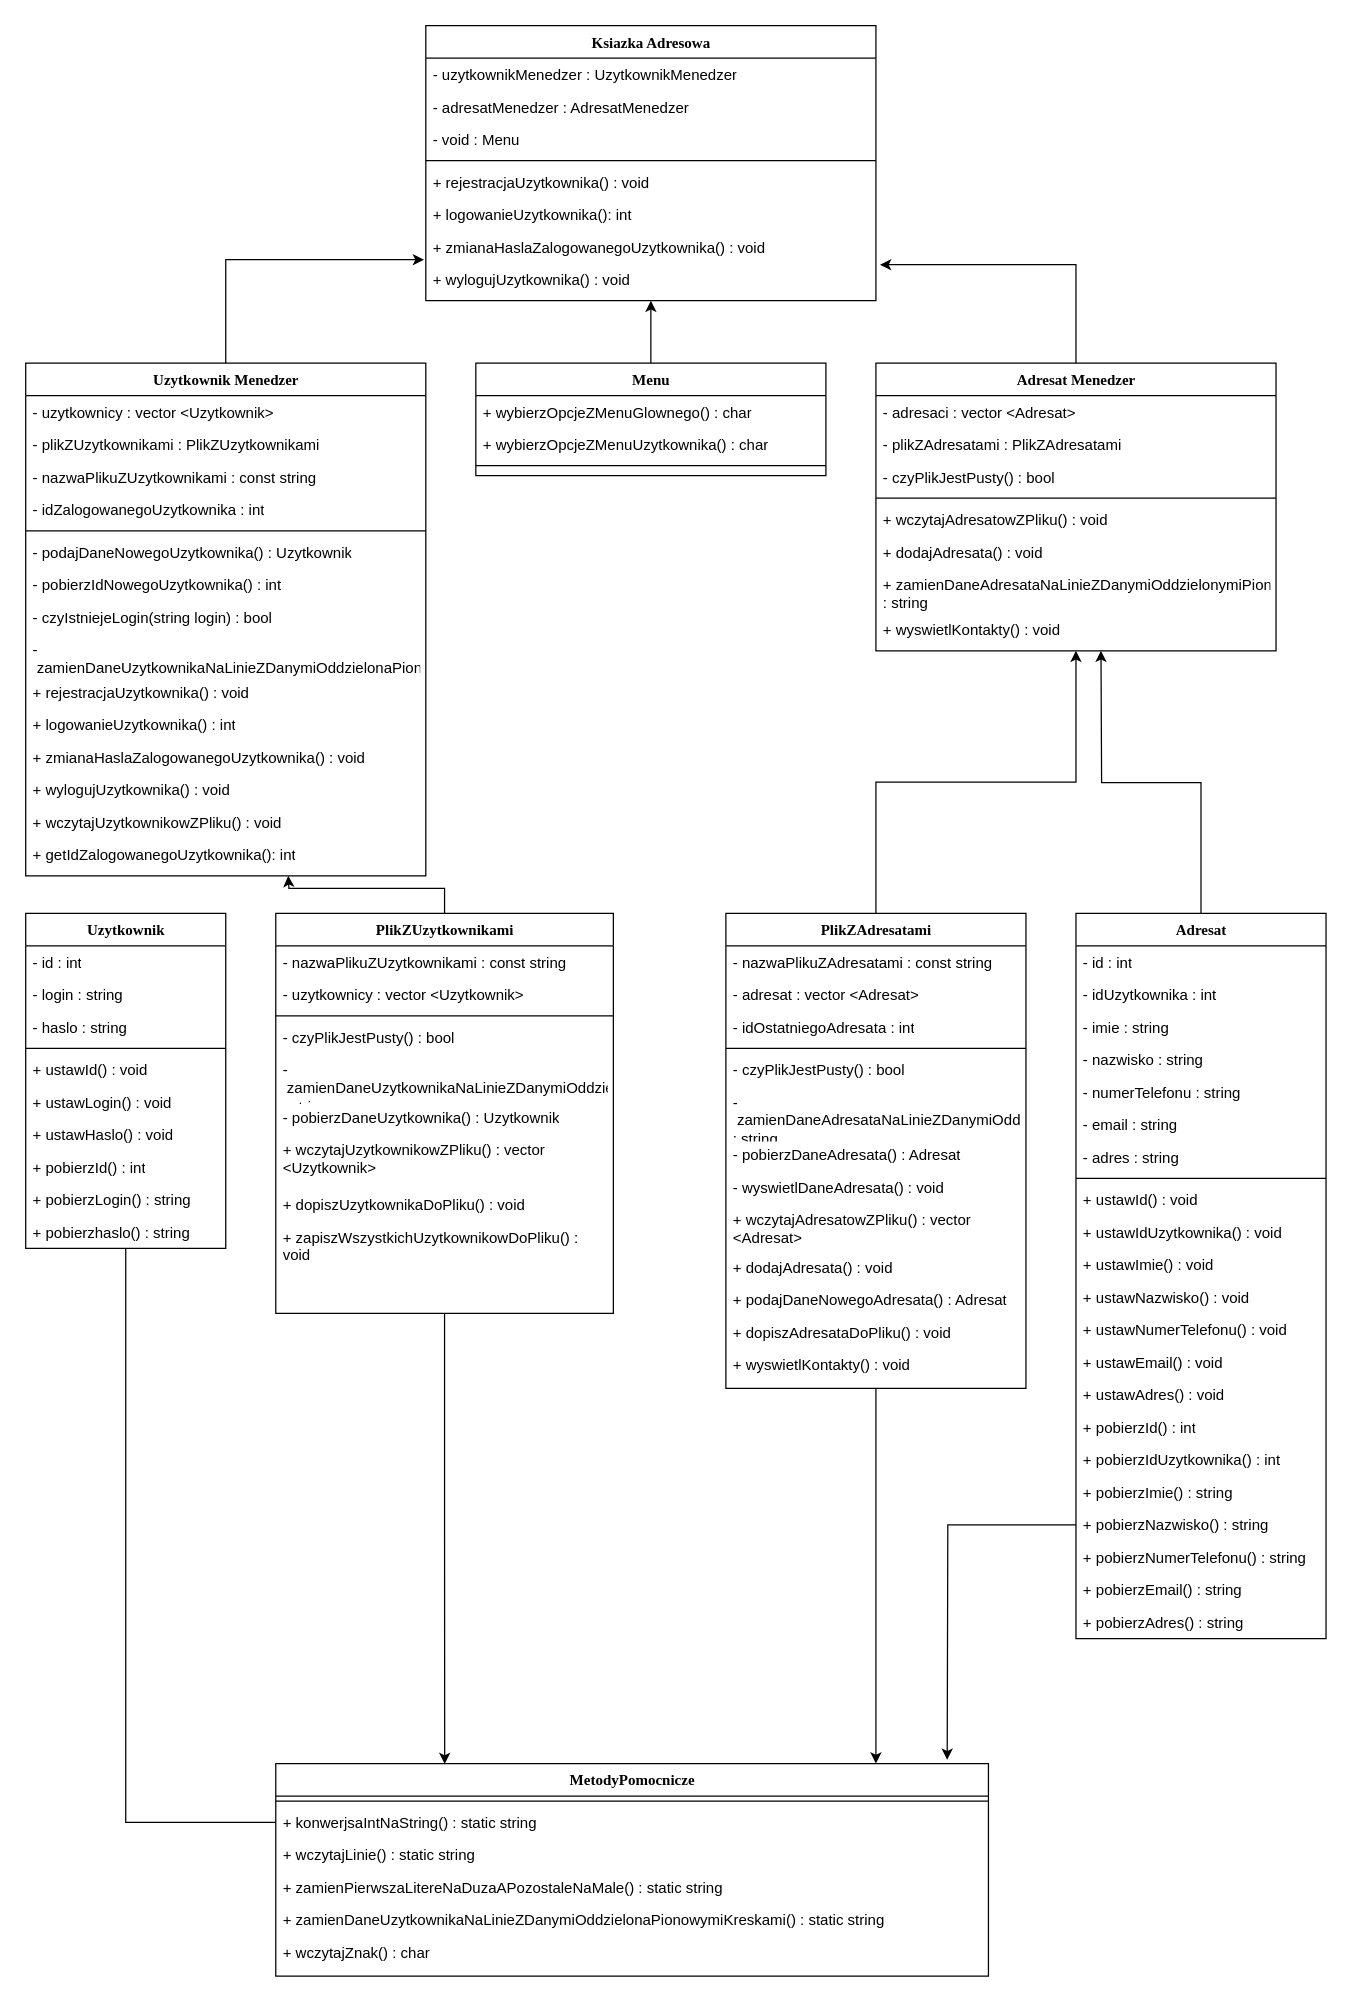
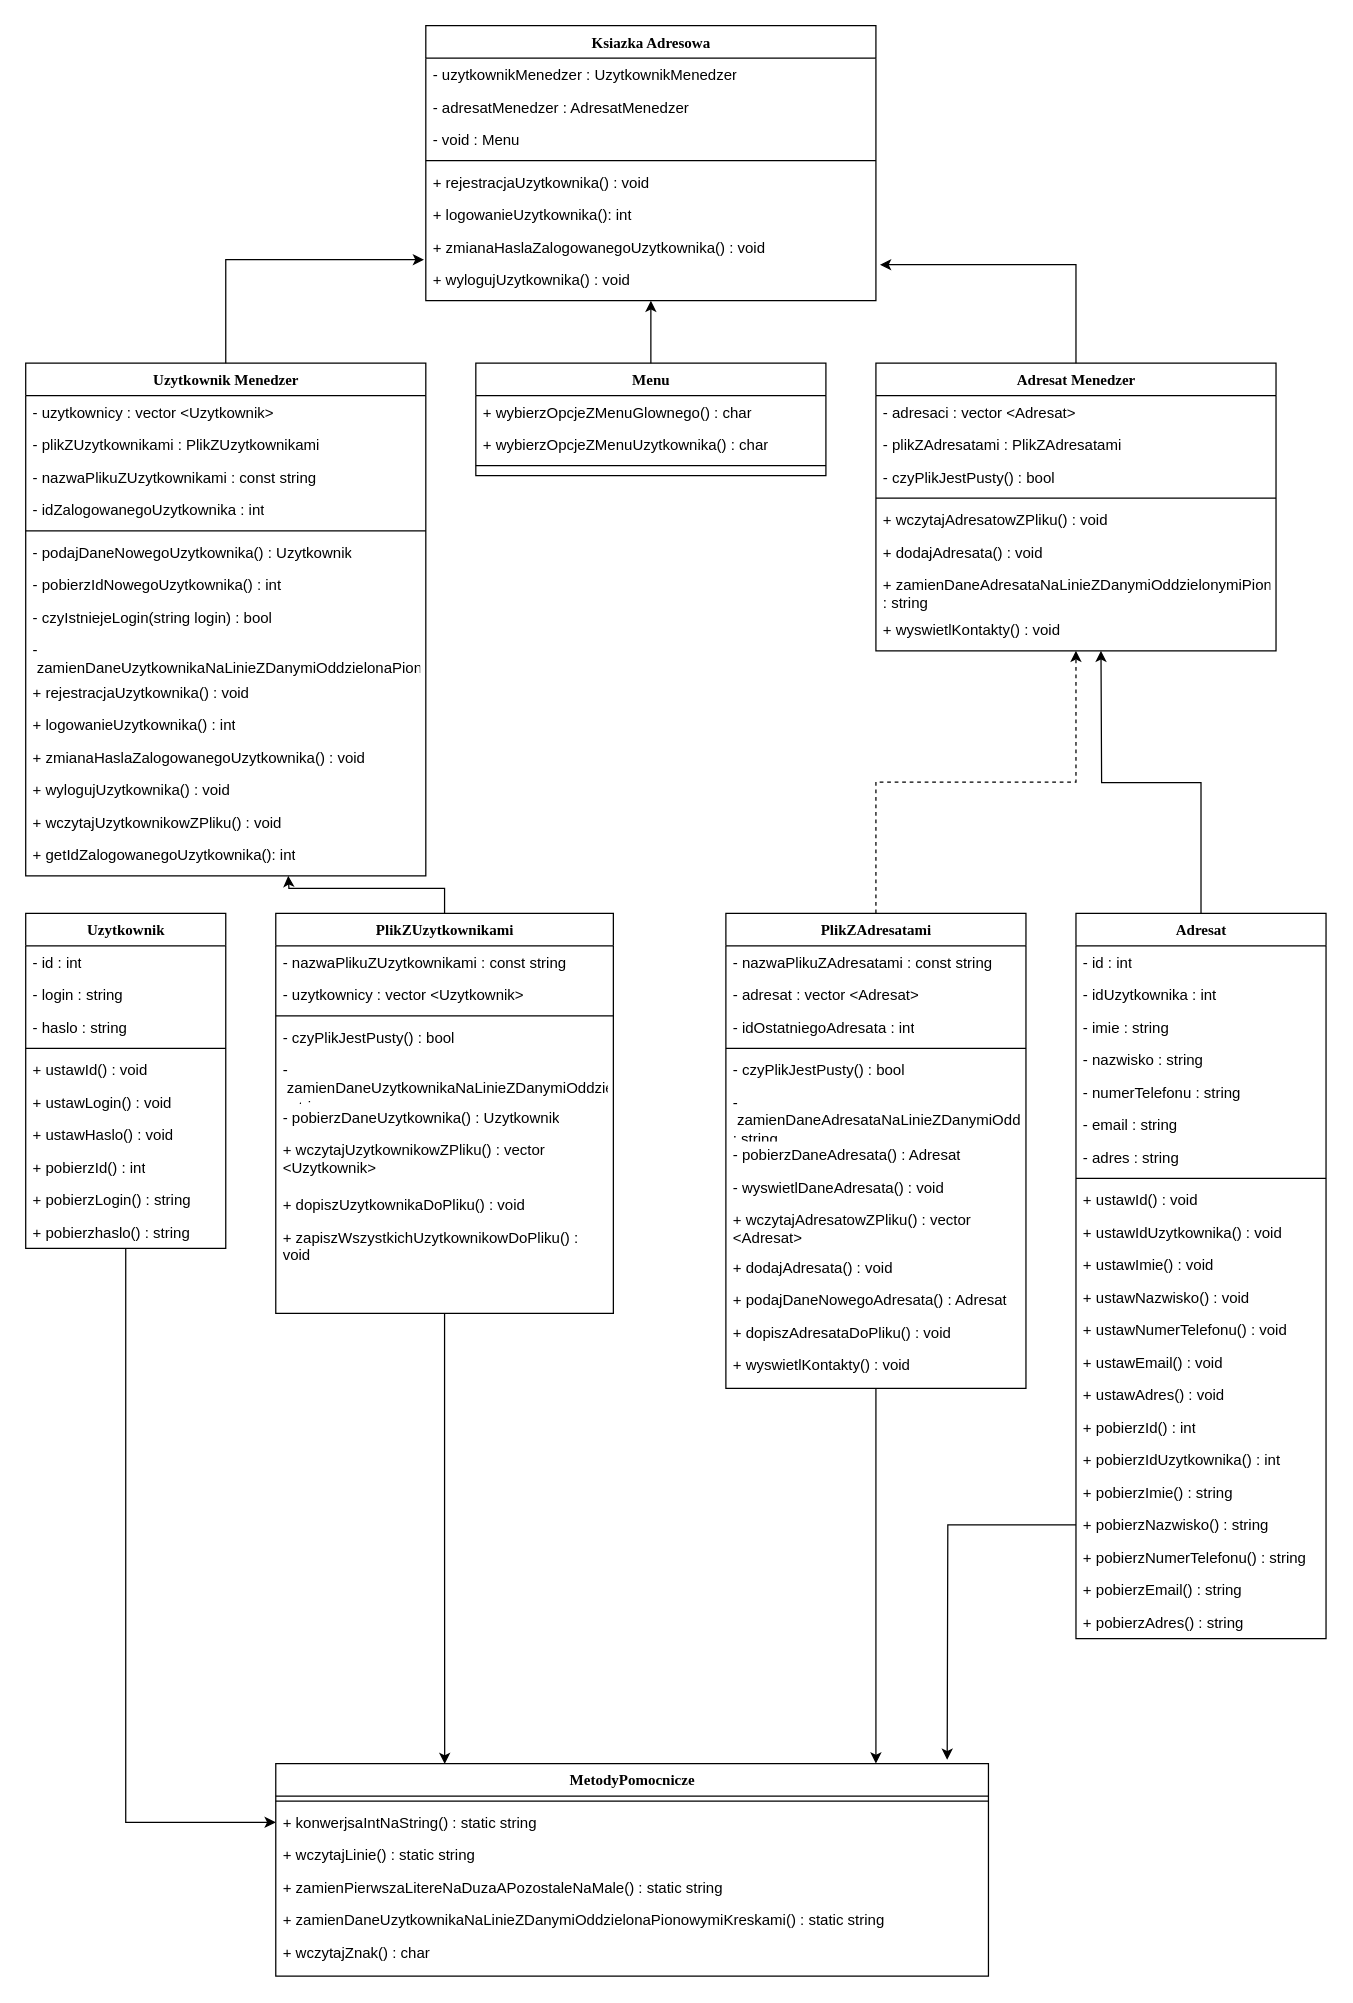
edge "PlikZAdresatami" -> "Adresat Menedzer": style solid -> dashed
edge "Uzytkownik" -- "+ konwerjsaIntNaString() : static string": arrowhead none -> classic
